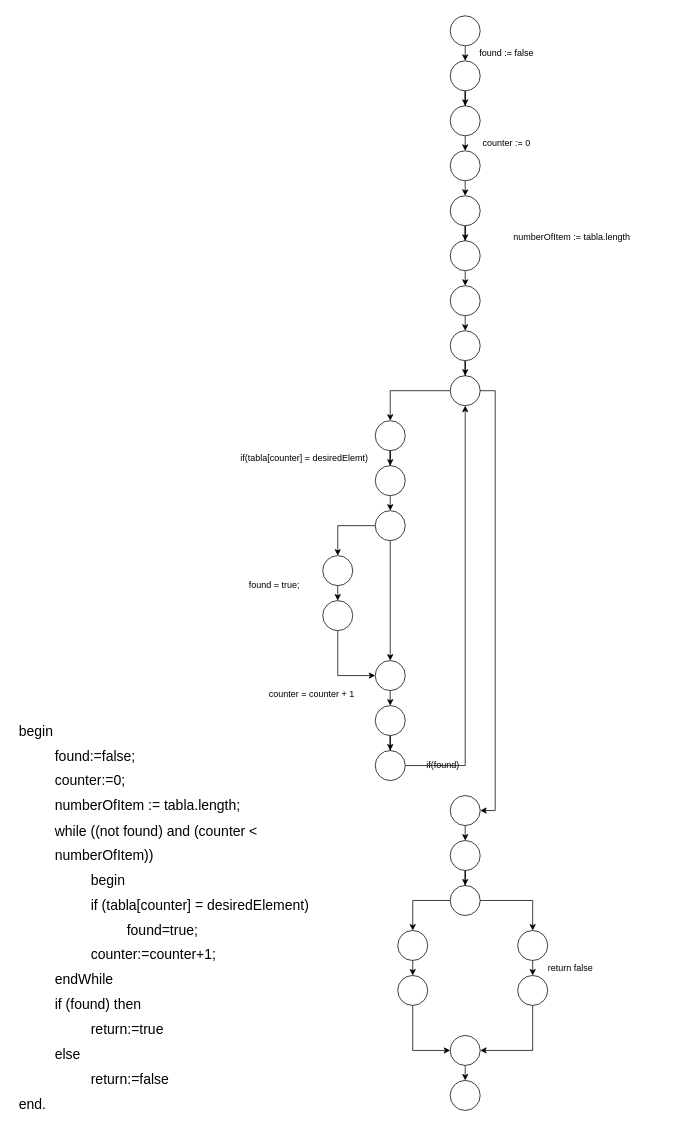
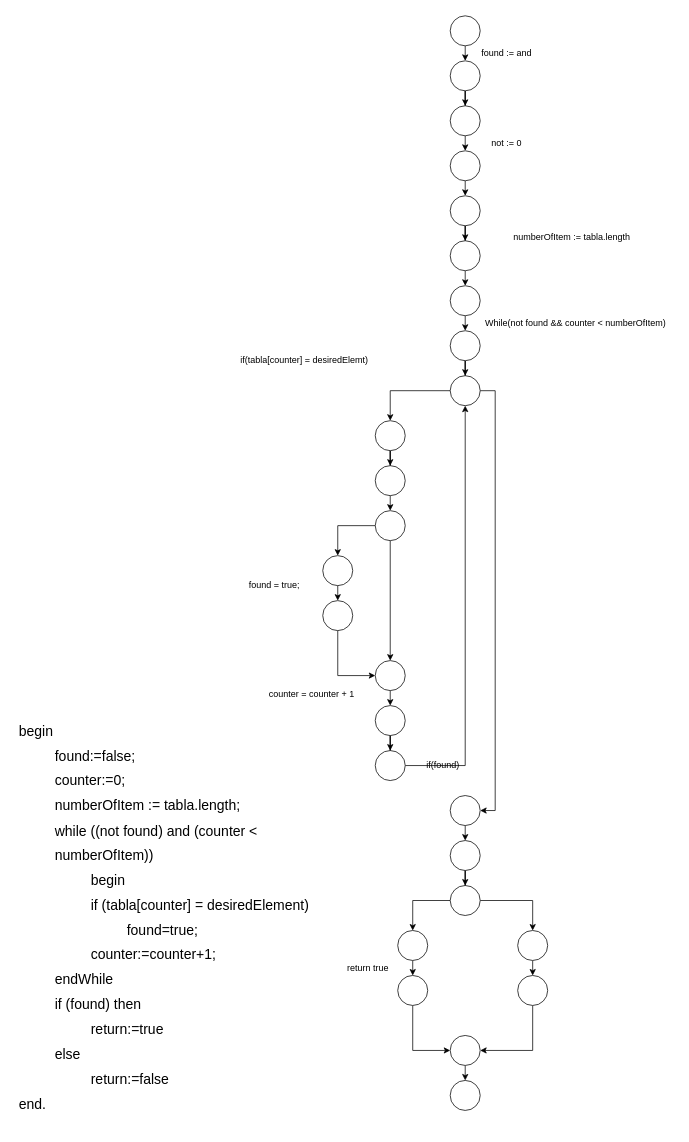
node "found := false": label "found := false" -> "found := and"
node "counter := 0": label "counter := 0" -> "not := 0"
node "While(not found && counter < numberOfItem)": added
node "if(tabla[counter] = desiredElemt)": moved (304, 458) -> (304, 360)
node "return true": added
node "return false": removed
